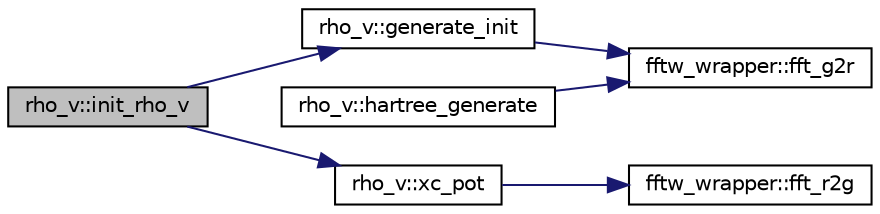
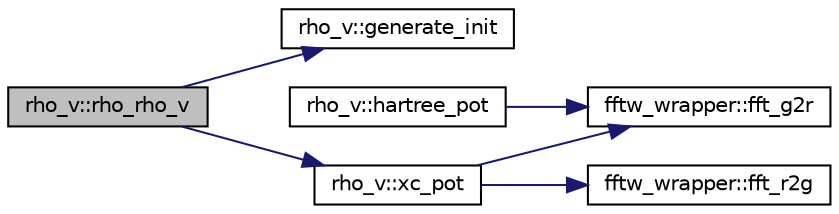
edge "rho_v::generate_init" -> "fftw_wrapper::fft_g2r": now "rho_v::xc_pot" -> "fftw_wrapper::fft_g2r"
node "rho_v::init_rho_v": label "rho_v::init_rho_v" -> "rho_v::rho_rho_v"
node "rho_v::hartree_generate": label "rho_v::hartree_generate" -> "rho_v::hartree_pot"
